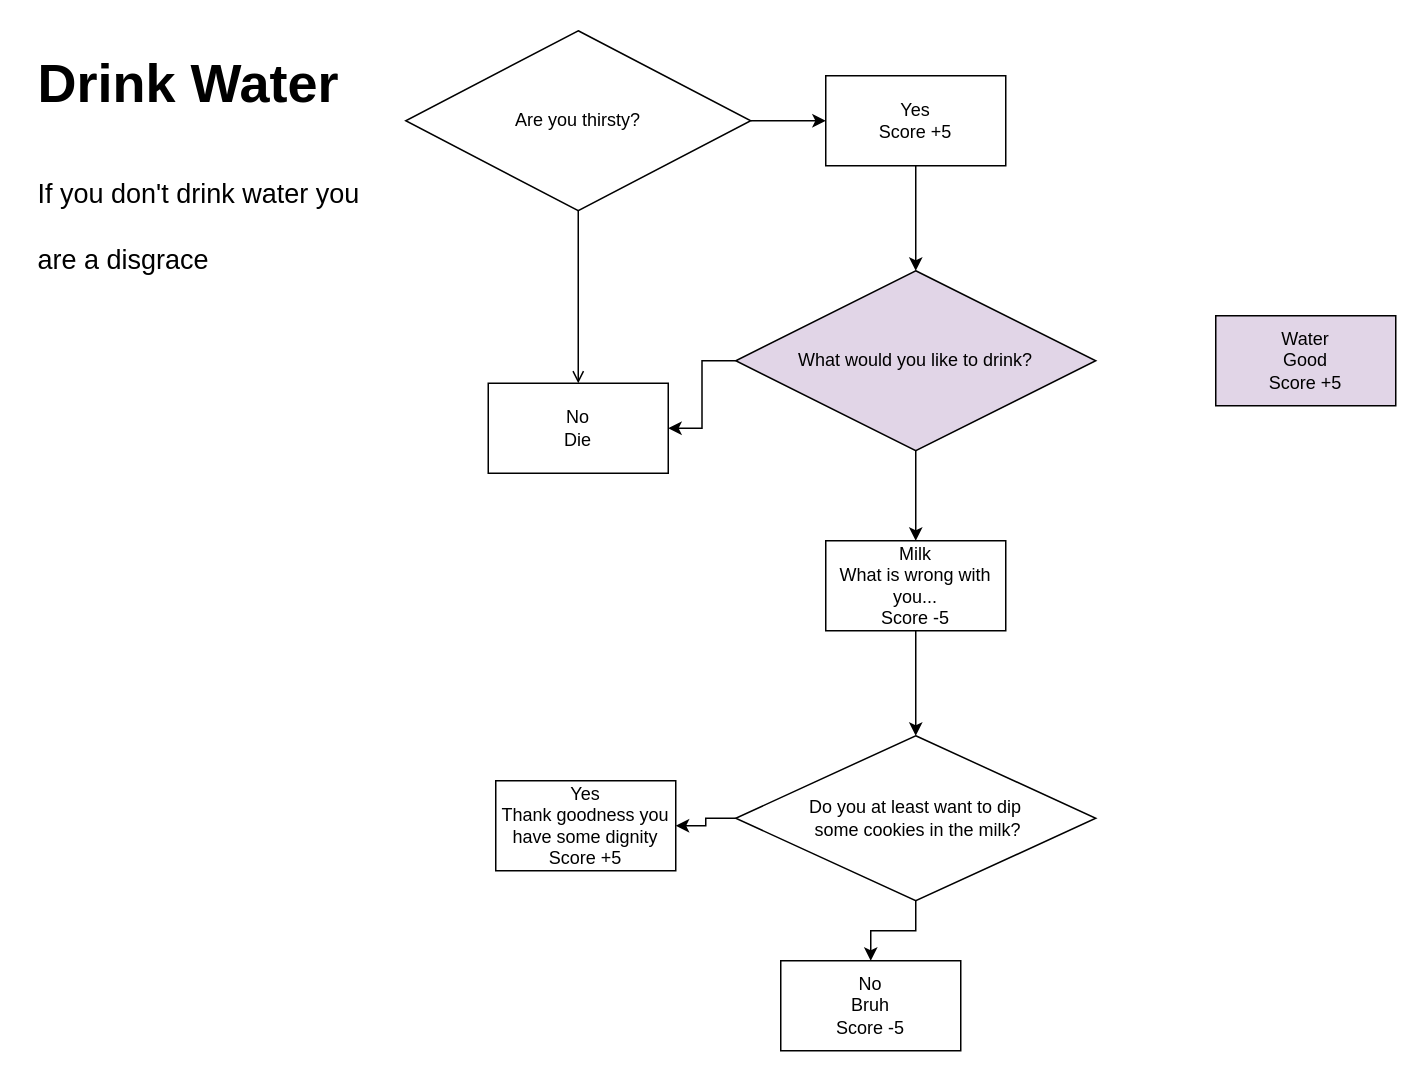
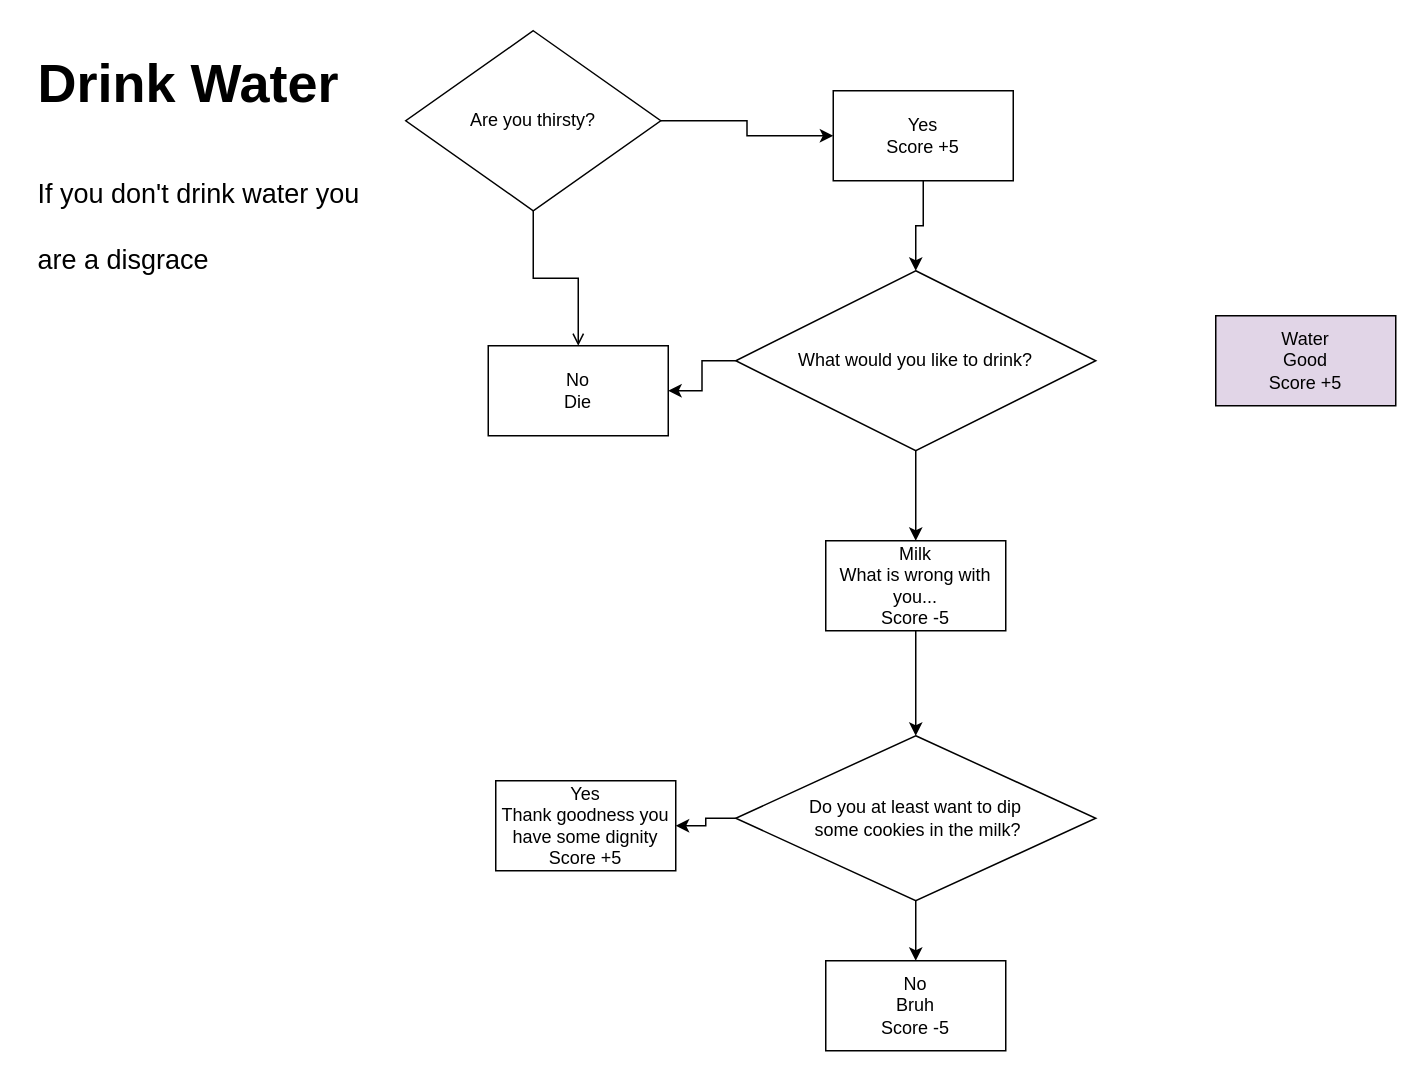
node "Are you thirsty?": size 345x180 -> 255x180
node "Yes Score +5": moved (916, 121) -> (923, 136)
node "What would you like to drink?": fillcolor #e1d5e7 -> #ffffff
node "No Die": moved (578, 428) -> (578, 391)
node "No Bruh Score -5": moved (871, 1006) -> (916, 1006)
